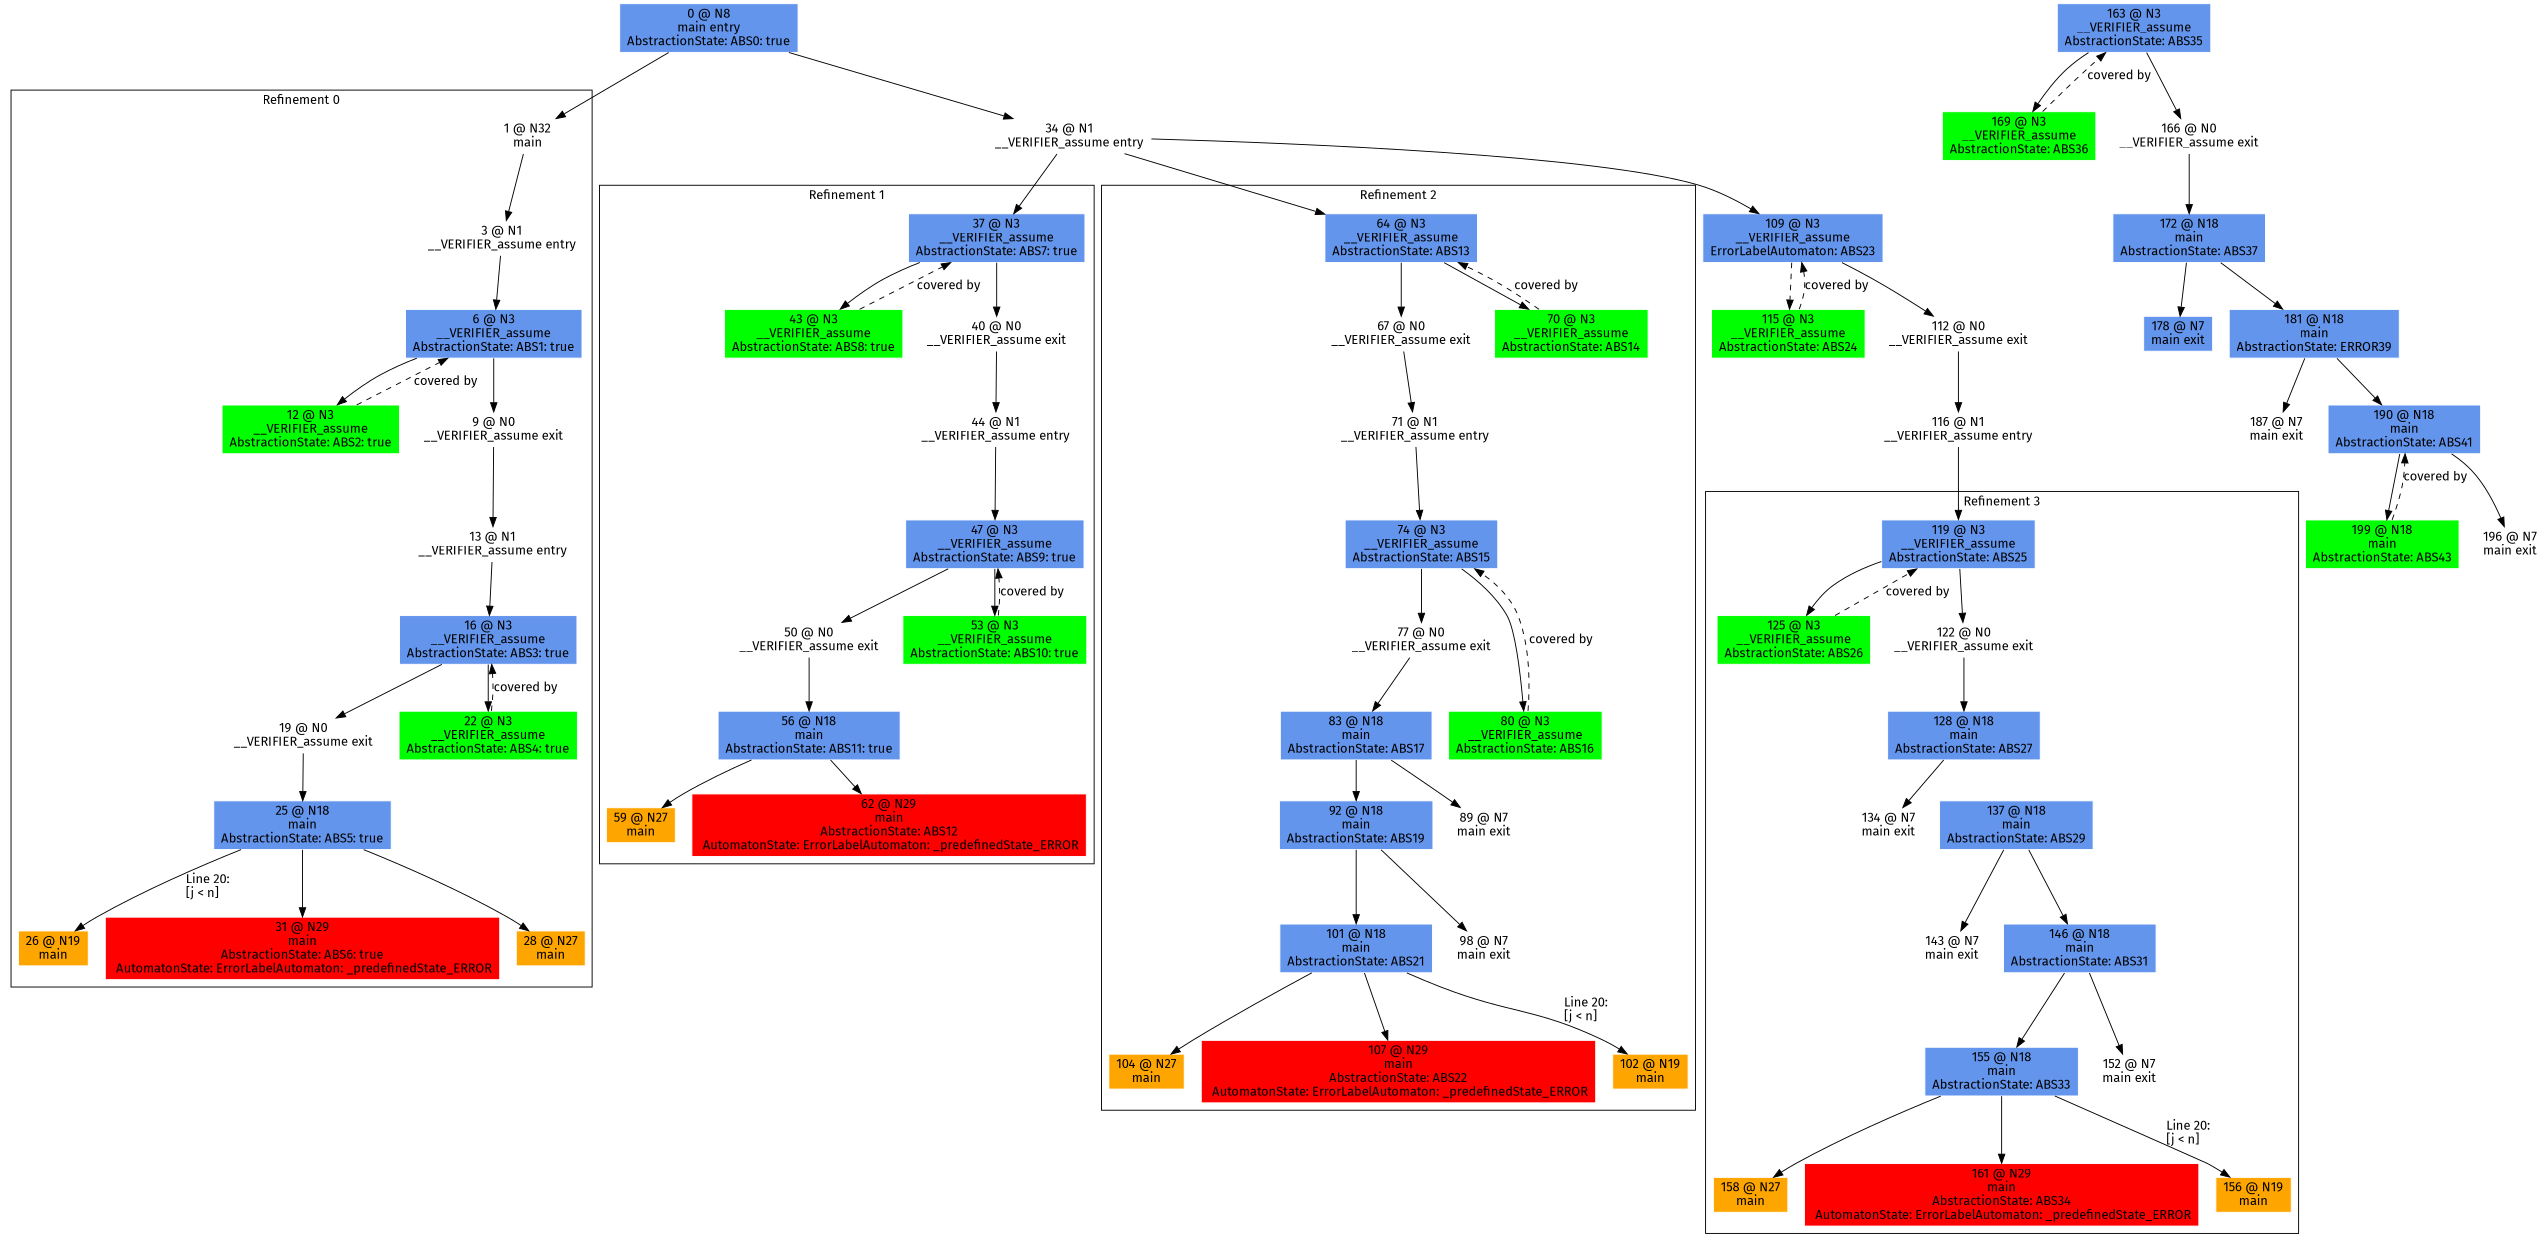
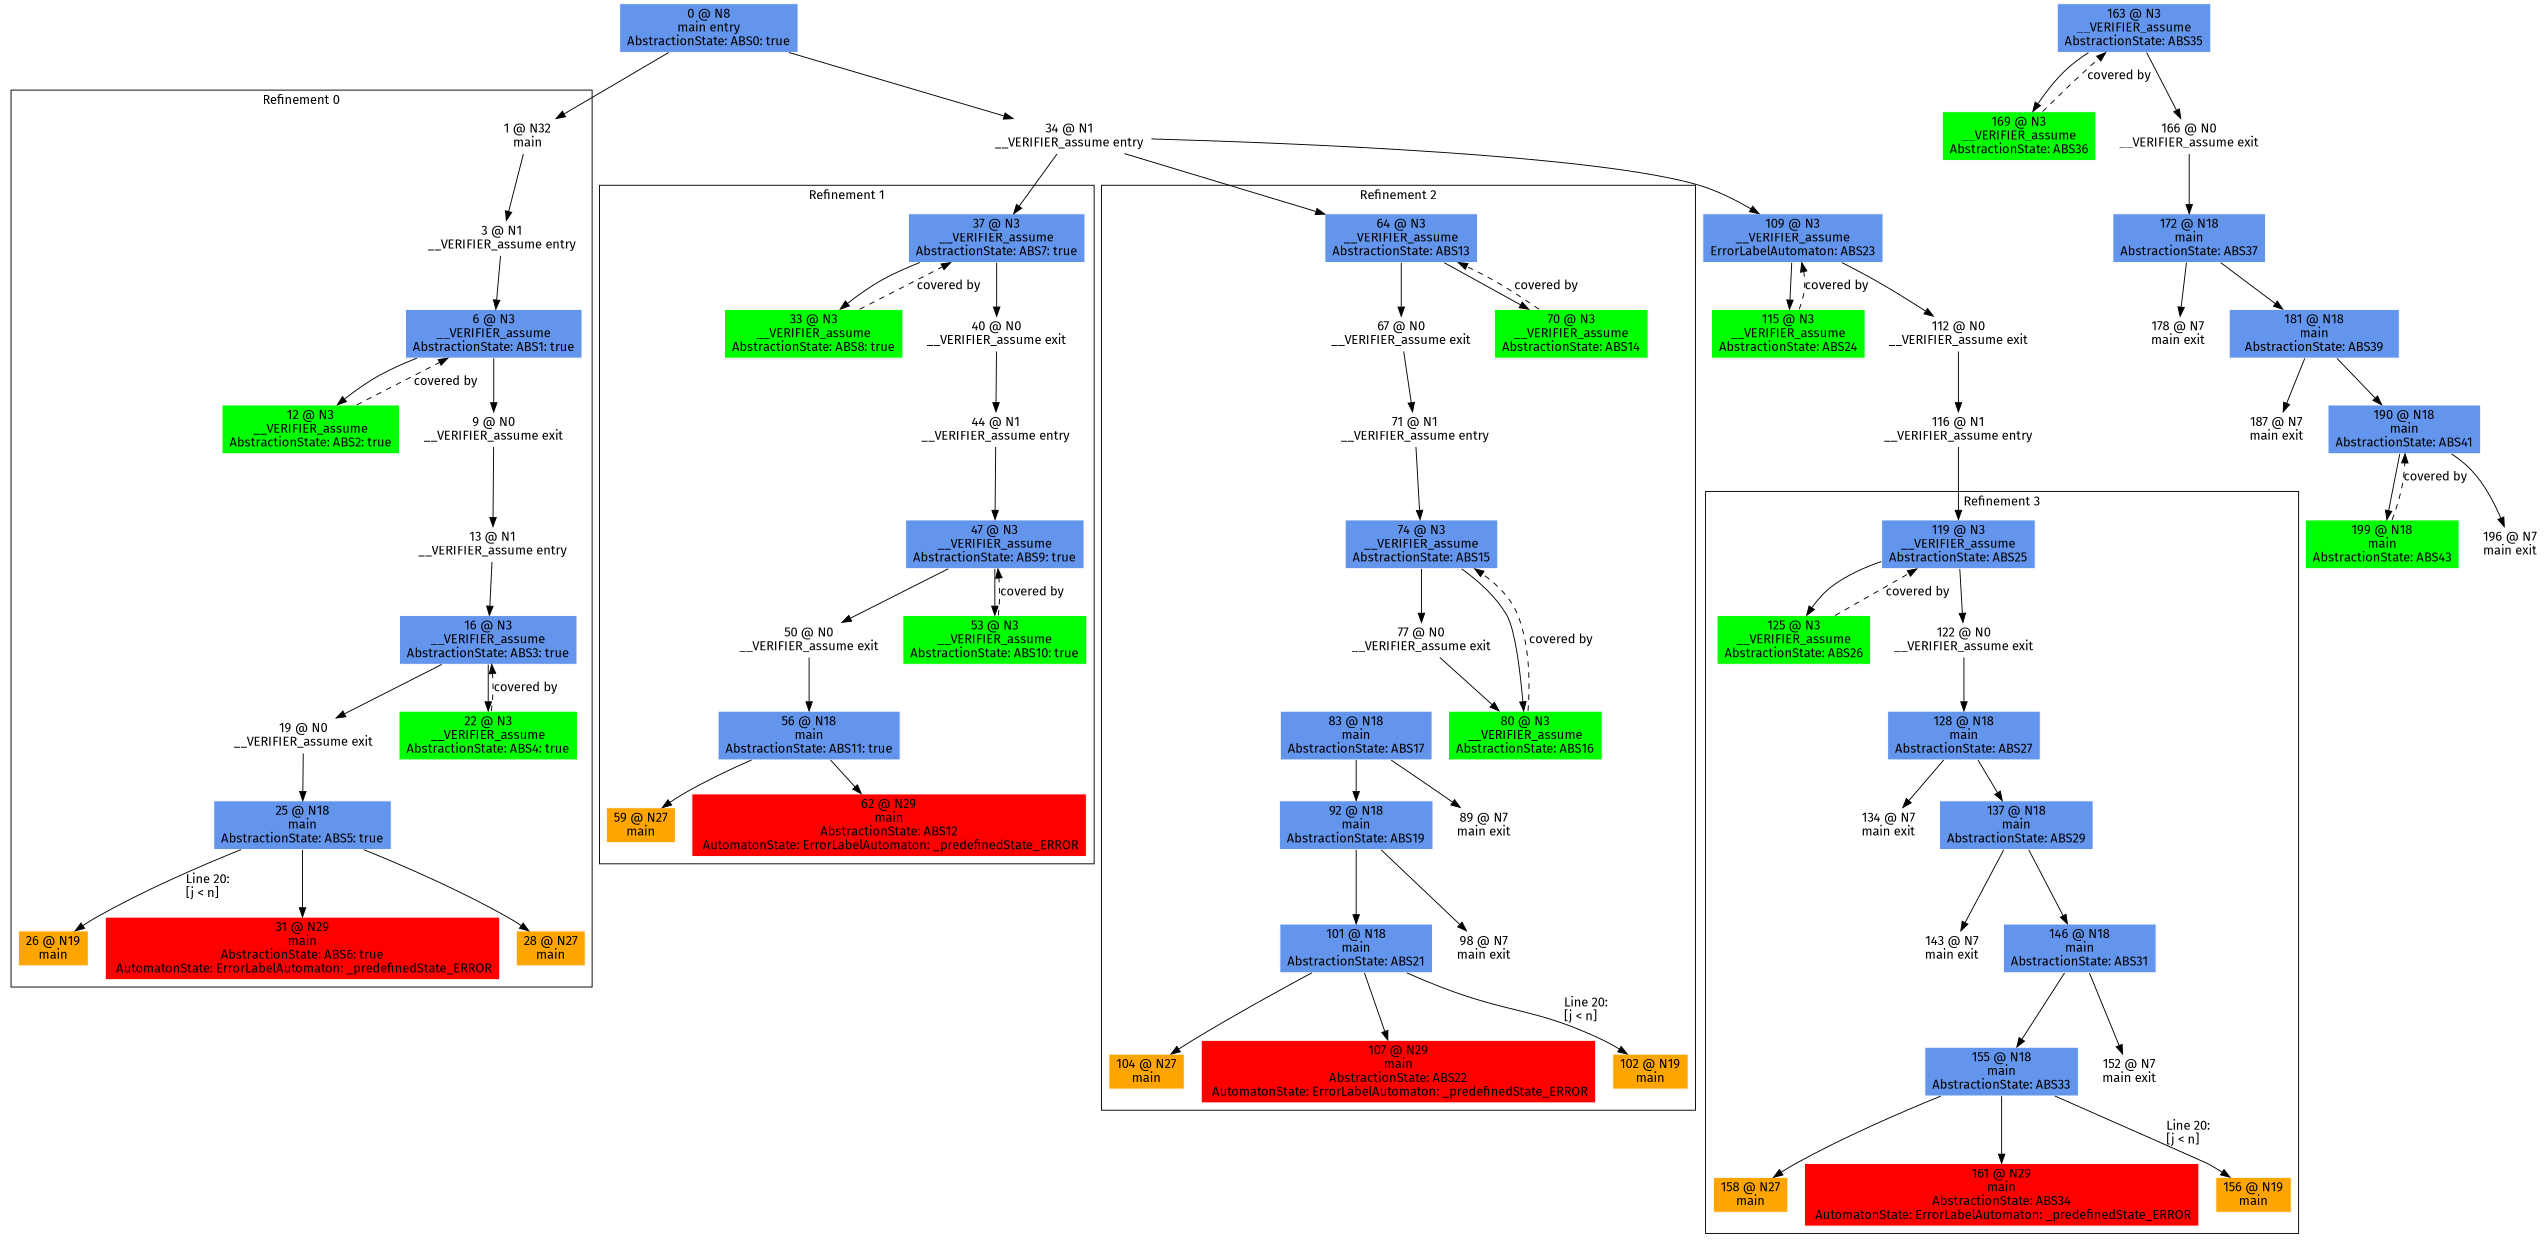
edge "109 @ N3 __VERIFIER_assume ErrorLabelAutomaton: ABS23" -> "115 @ N3 __VERIFIER_assume AbstractionState: ABS24": style dashed -> solid
node "43 @ N3 __VERIFIER_assume AbstractionState: ABS8: true": label "43 @ N3 __VERIFIER_assume AbstractionState: ABS8: true" -> "33 @ N3 __VERIFIER_assume AbstractionState: ABS8: true"
node "178 @ N7 main exit": fillcolor cornflowerblue -> white
node "181 @ N18 main AbstractionState: ERROR39": label "181 @ N18 main AbstractionState: ERROR39" -> "181 @ N18 main AbstractionState: ABS39"
edge "77 @ N0 __VERIFIER_assume exit" -> "83 @ N18 main AbstractionState: ABS17": now "77 @ N0 __VERIFIER_assume exit" -> "80 @ N3 __VERIFIER_assume AbstractionState: ABS16"
edge "128 @ N18 main AbstractionState: ABS27" -> "137 @ N18 main AbstractionState: ABS29": added
